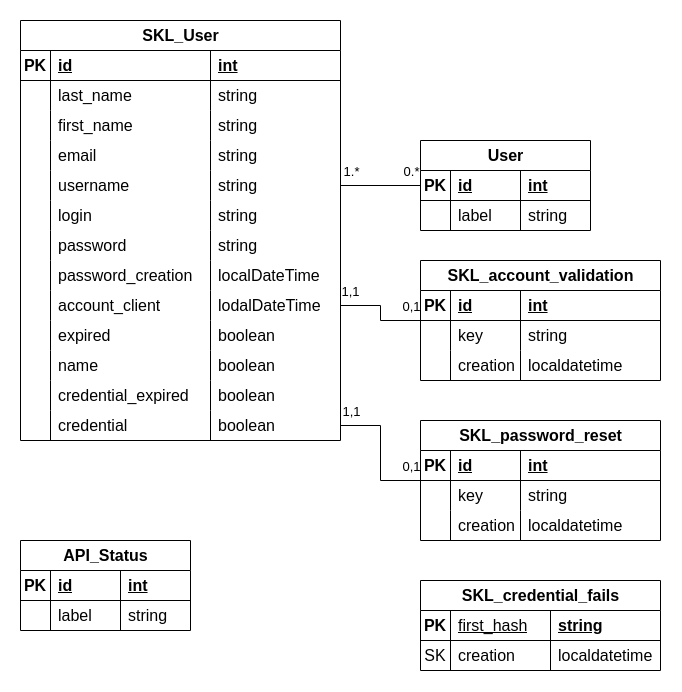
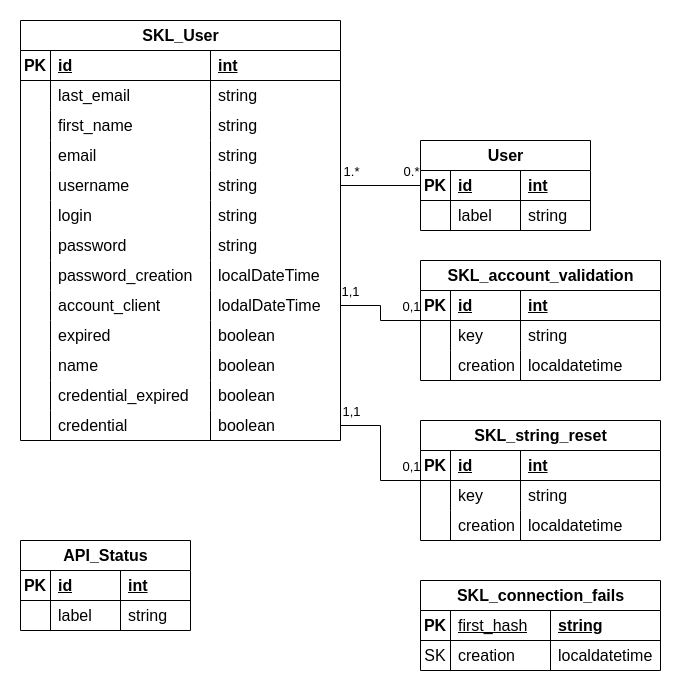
node "last_name": label "last_name" -> "last_email"
node "SKL_password_reset": label "SKL_password_reset" -> "SKL_string_reset"
node "SKL_credential_fails": label "SKL_credential_fails" -> "SKL_connection_fails"
